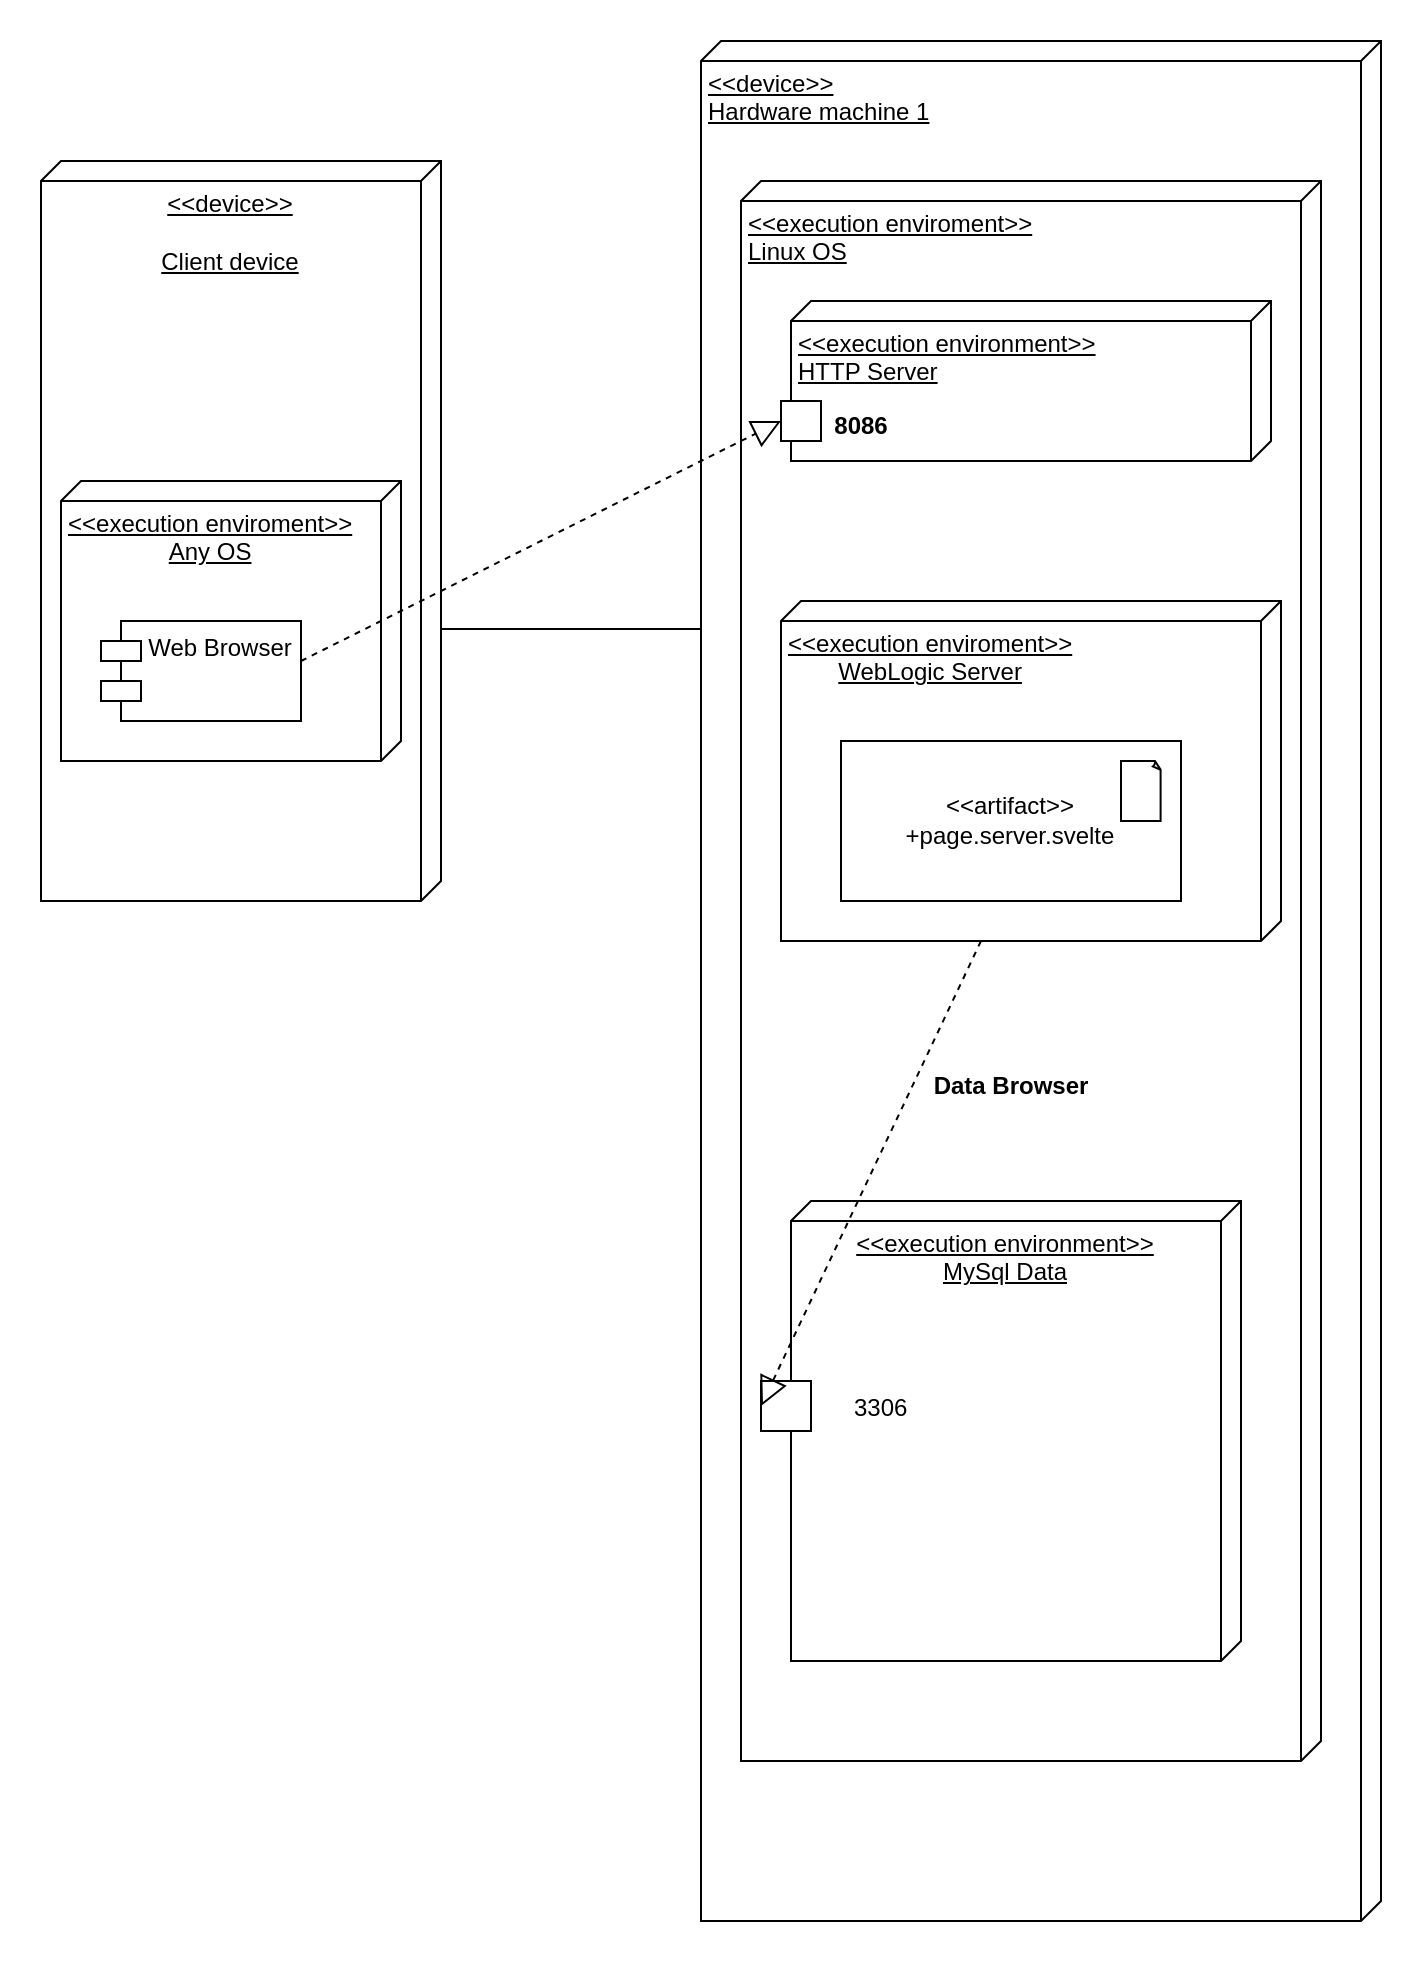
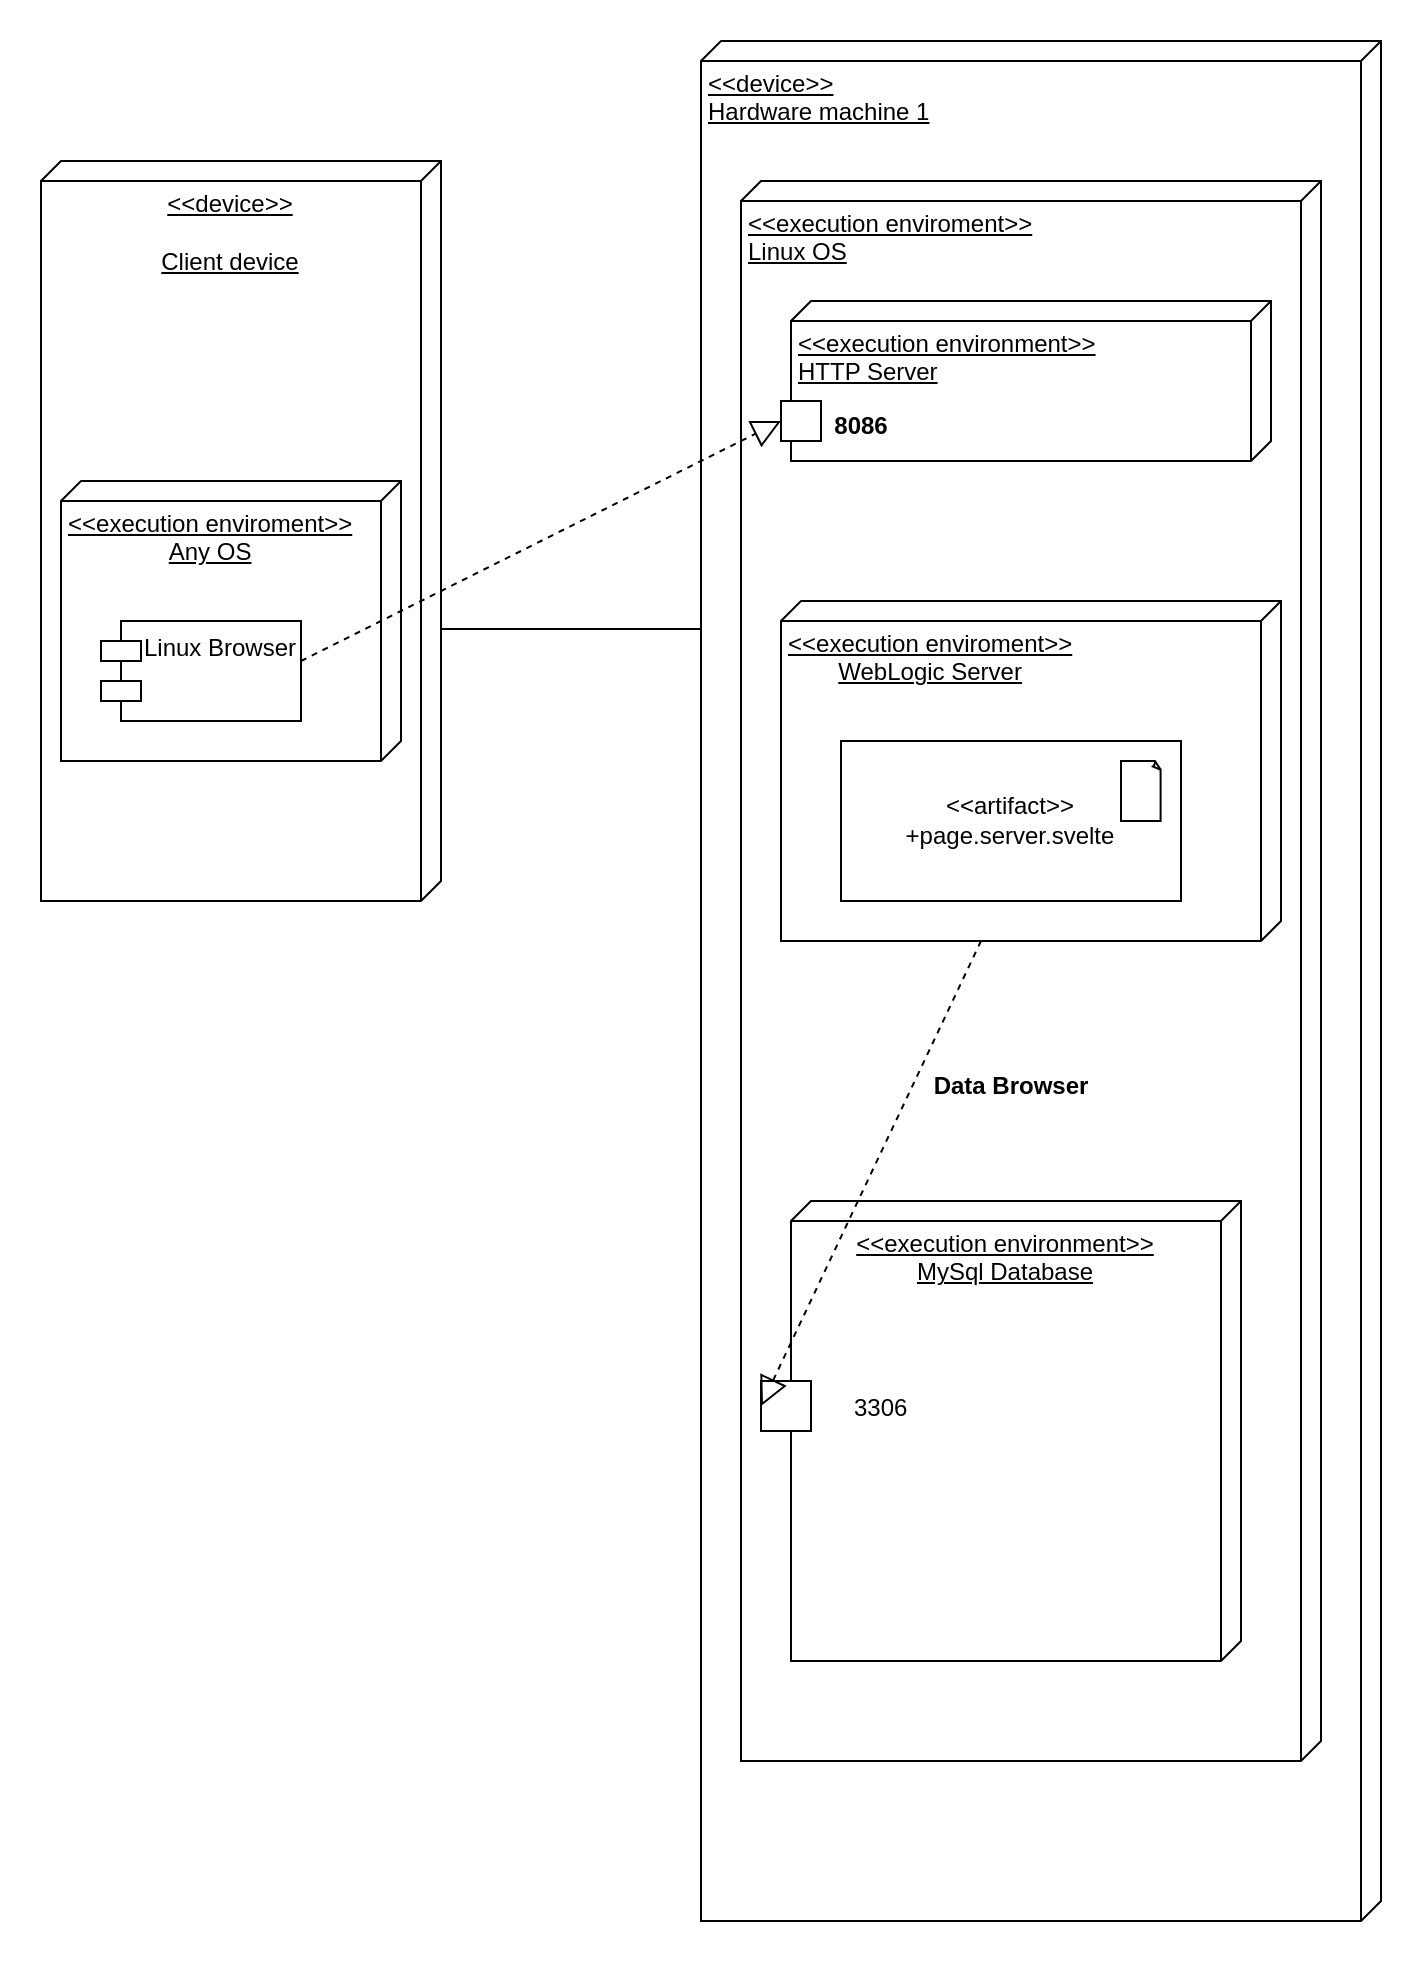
node "Web Browser": label "Web Browser" -> "Linux Browser"
node "<<execution environment>> MySql Data": label "<<execution environment>> MySql Data" -> "<<execution environment>> MySql Database"
